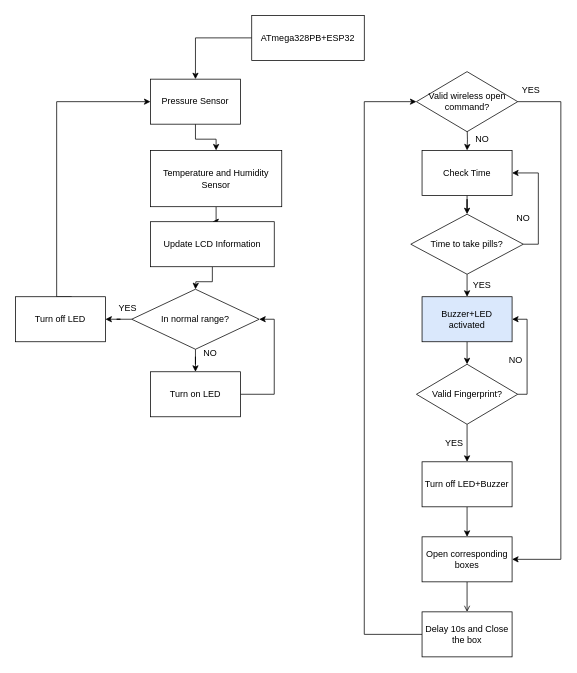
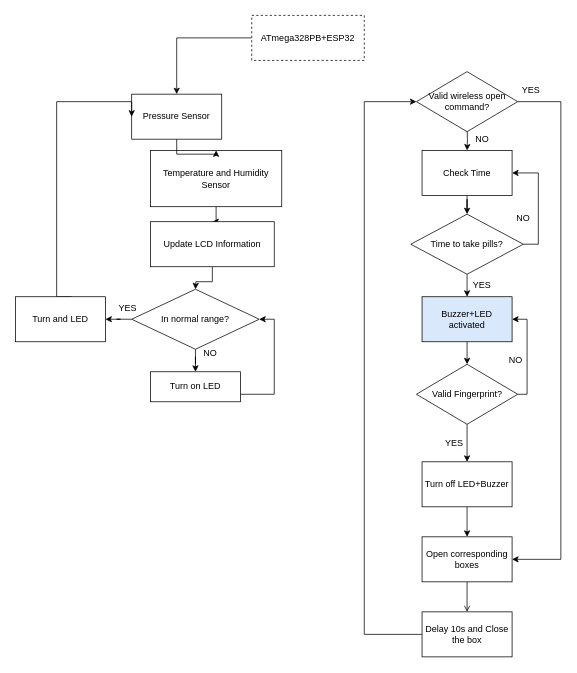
node "ATmega328PB+ESP32": style solid -> dashed
node "Pressure Sensor": moved (195, 102) -> (177, 117)
node "Turn off LED": label "Turn off LED" -> "Turn and LED"
node "Turn on LED": size 90x45 -> 90x30
